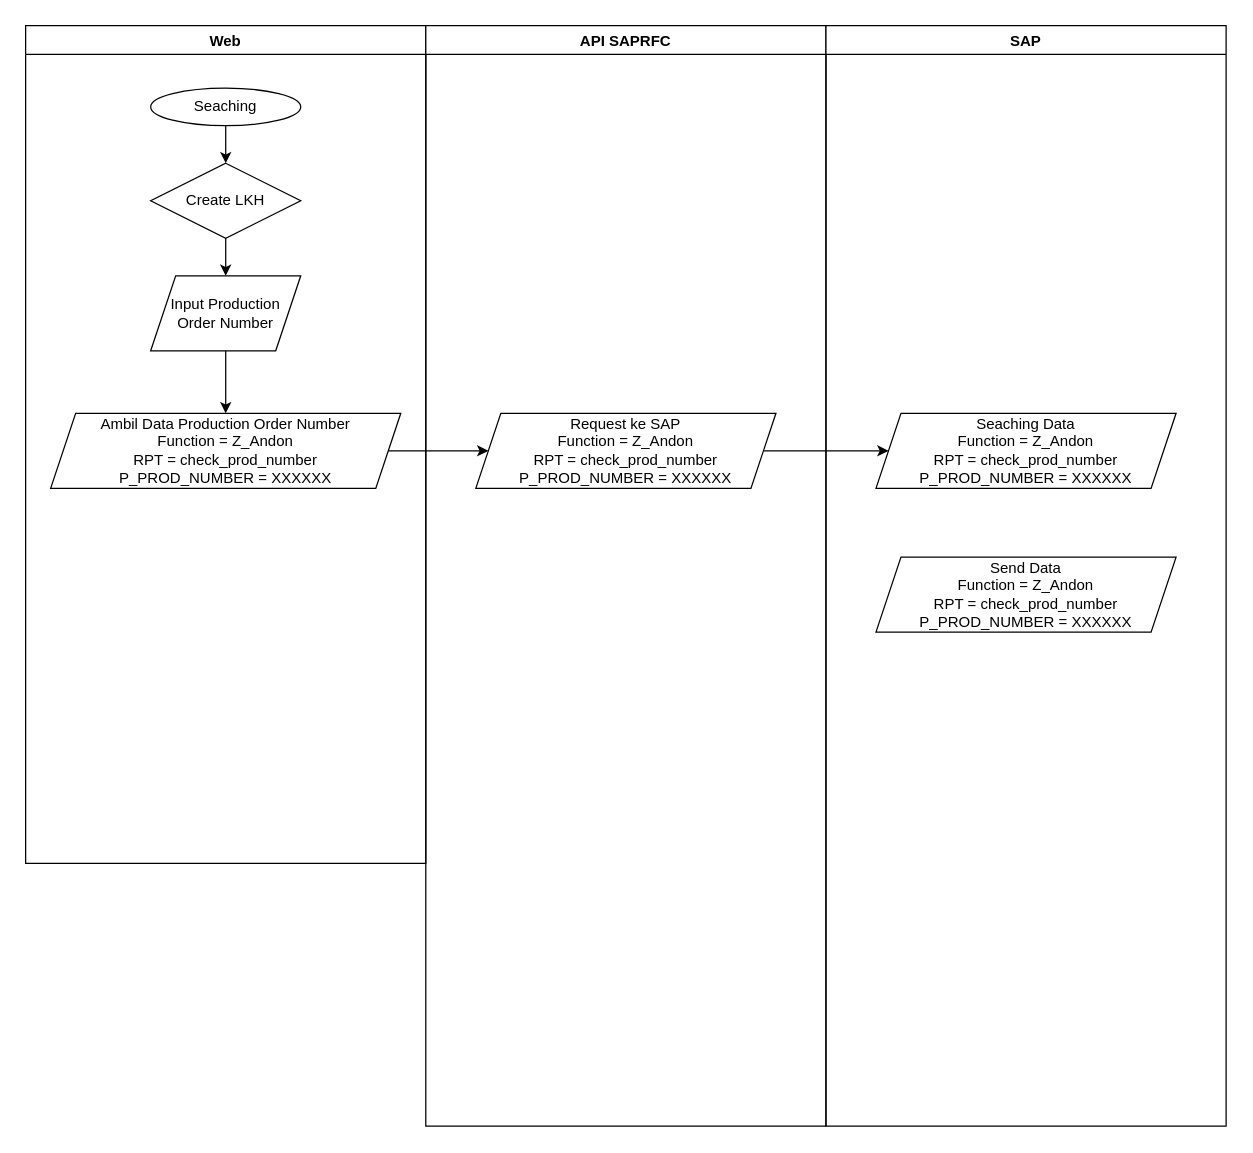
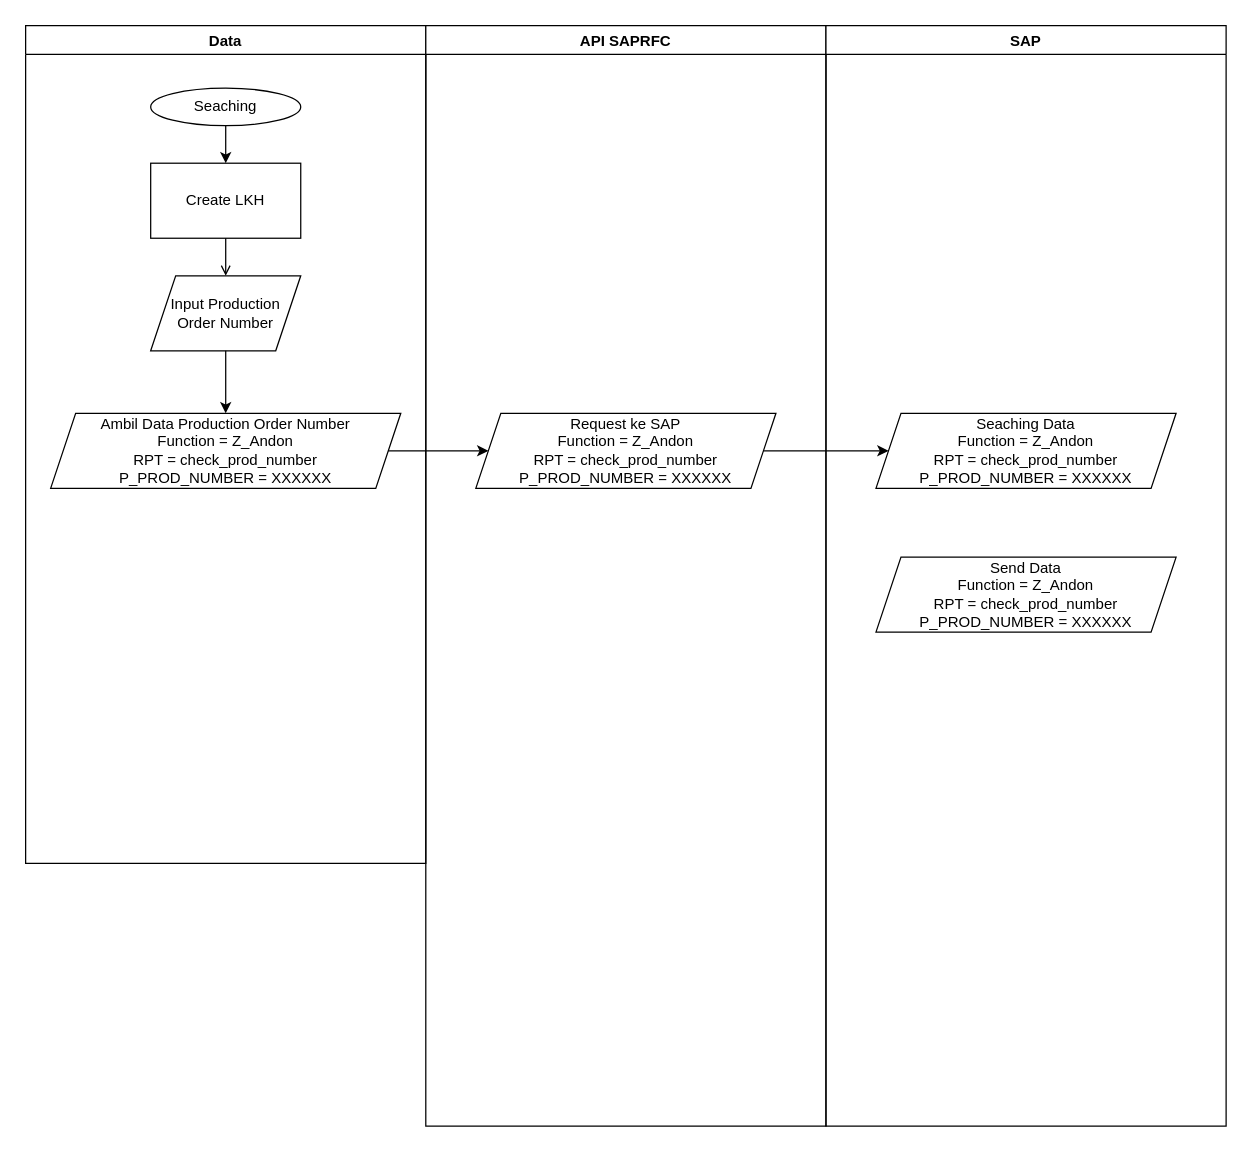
node "Web": label "Web" -> "Data"
node "Create LKH": shape diamond -> rectangle
edge "Create LKH" -> "Input Production Order Number": arrowhead classic -> open
